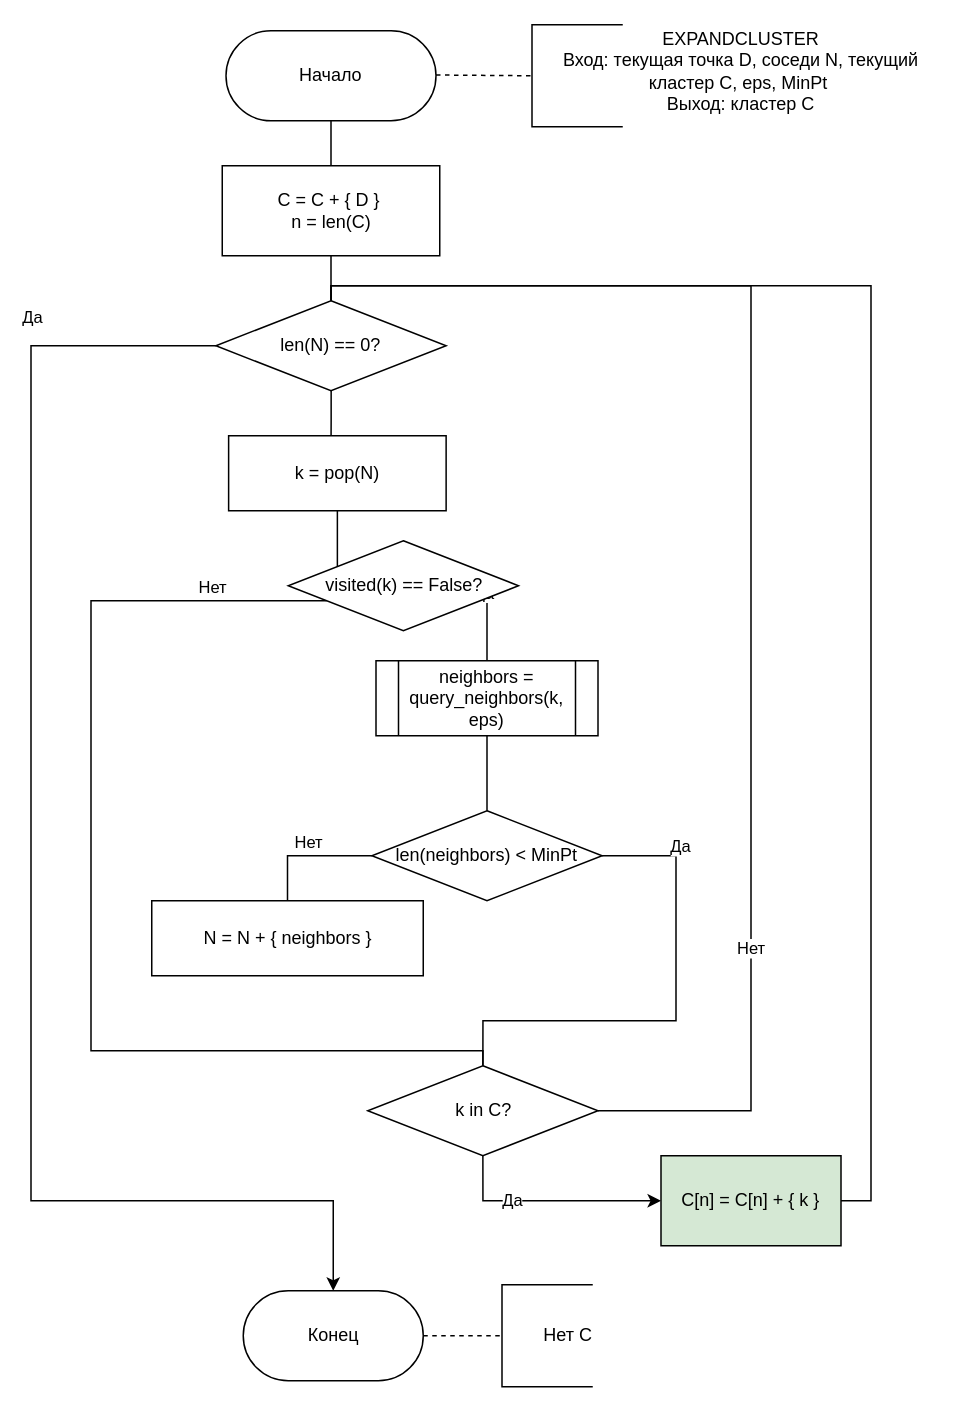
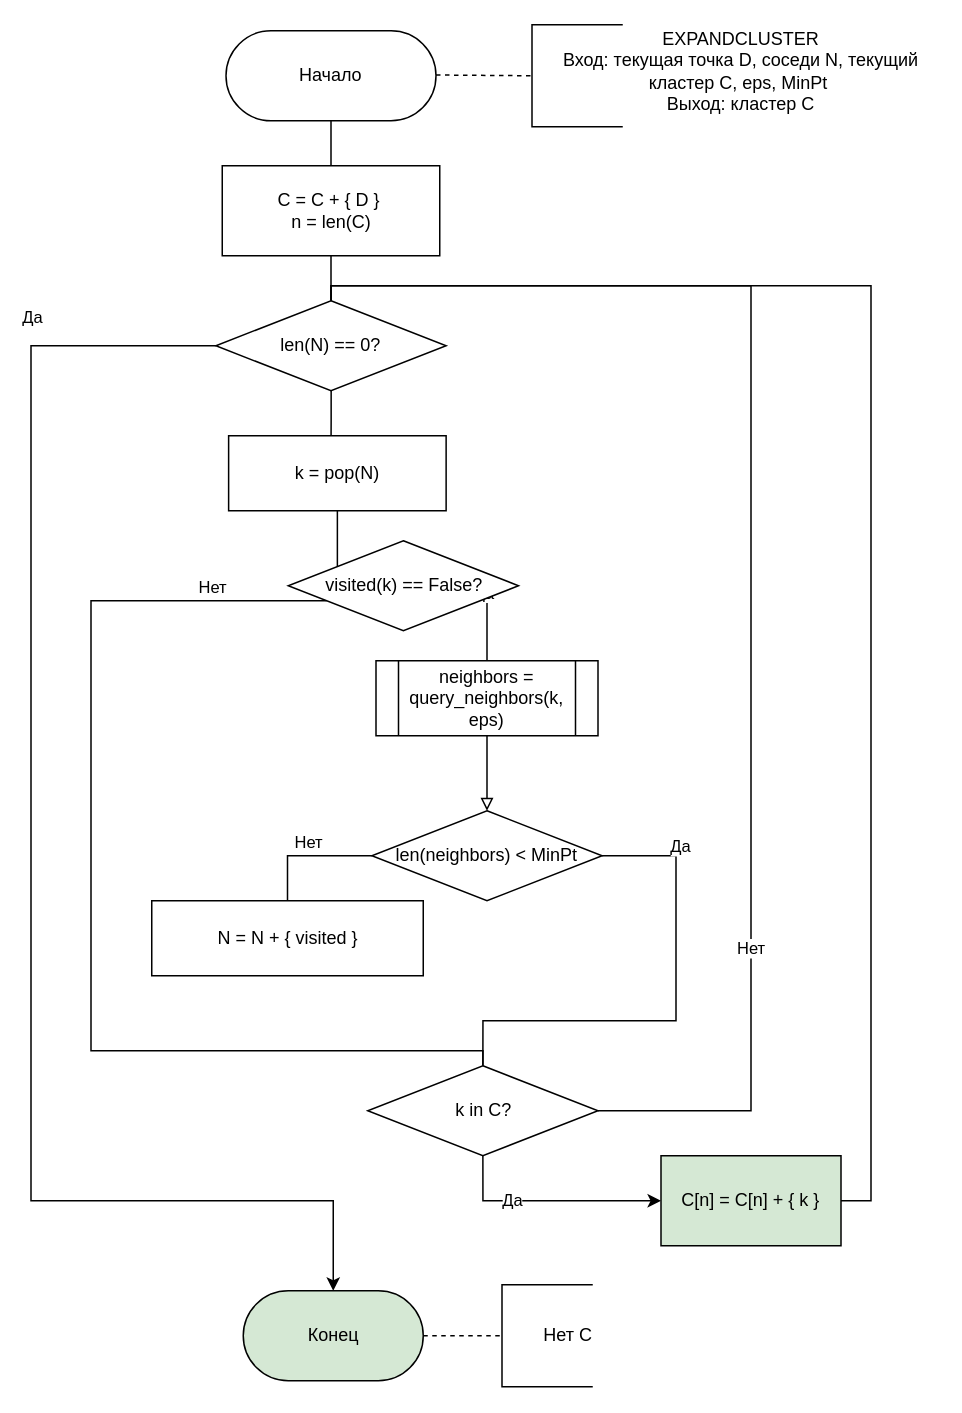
edge "neighbors = query_neighbors(k, eps)" -- "len(neighbors) < MinPt": arrowhead none -> block
node "N = N + { neighbors }": label "N = N + { neighbors }" -> "N = N + { visited }"
node "Конец": fillcolor #ffffff -> #d5e8d4
